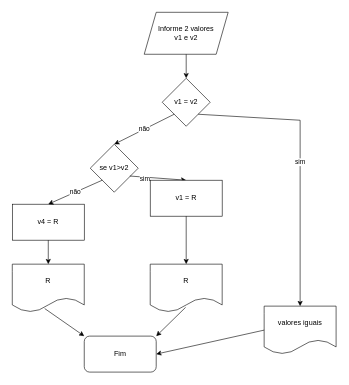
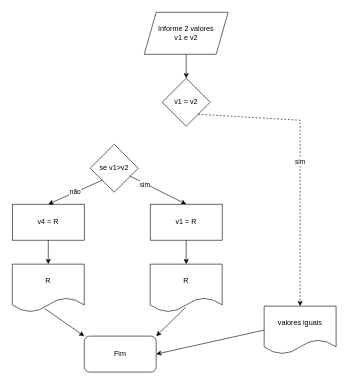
edge "v1 = v2" -> "se v1>v2": removed, label "não"
edge "v1 = v2" -> "valores iguais": style solid -> dashed
node "v1 = R": moved (186, 198) -> (186, 222)
